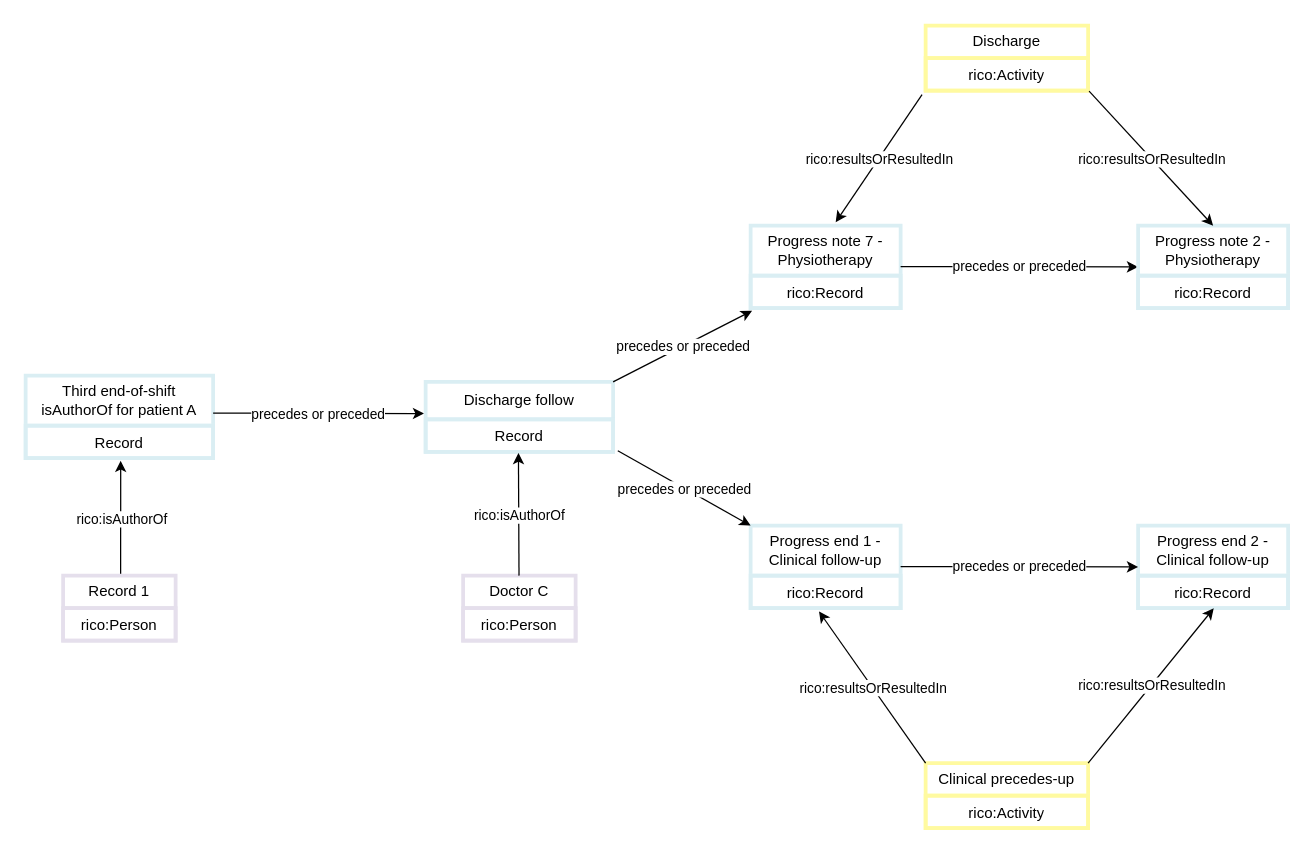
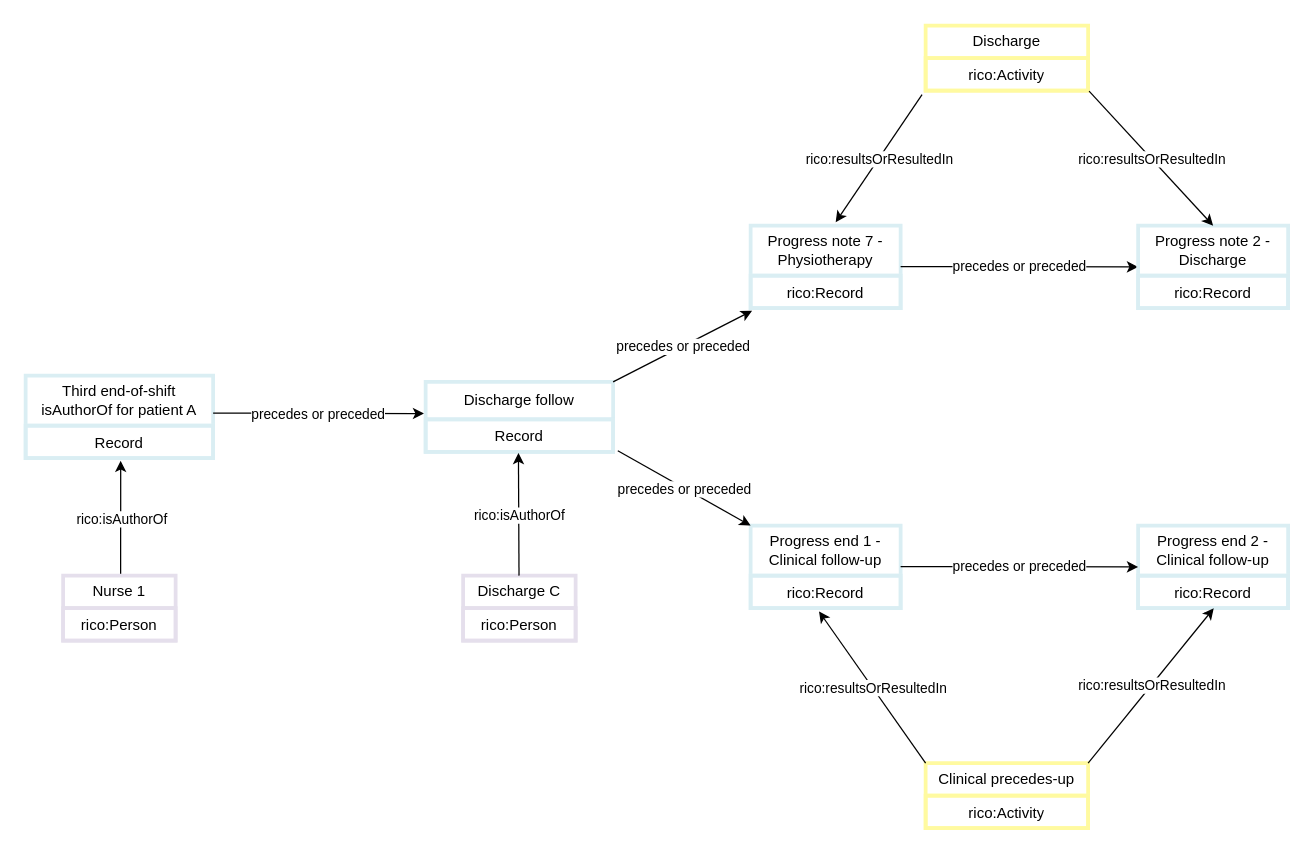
node "Progress note 2 - Physiotherapy": label "Progress note 2 - Physiotherapy" -> "Progress note 2 - Discharge"
node "Record 1": label "Record 1" -> "Nurse 1"
node "Doctor C": label "Doctor C" -> "Discharge C"
